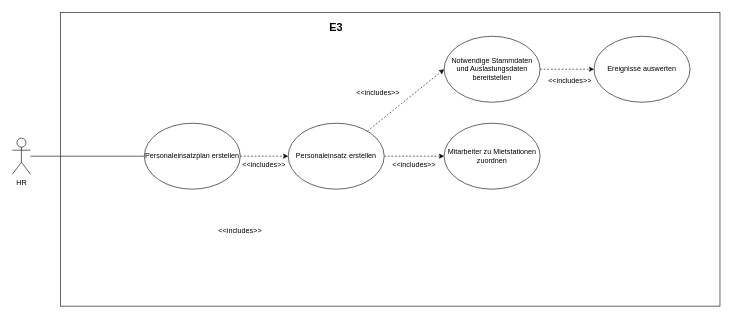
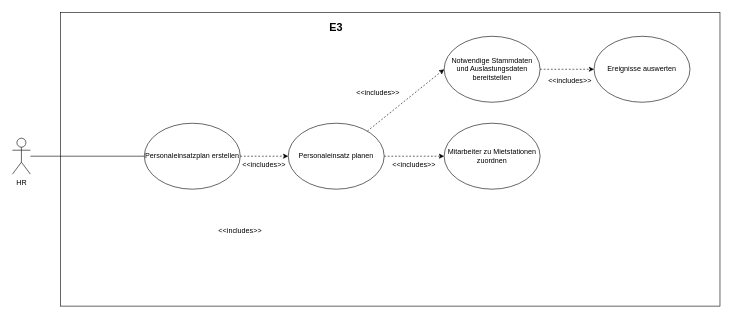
node "Personaleinsatz erstellen": label "Personaleinsatz erstellen" -> "Personaleinsatz planen"
